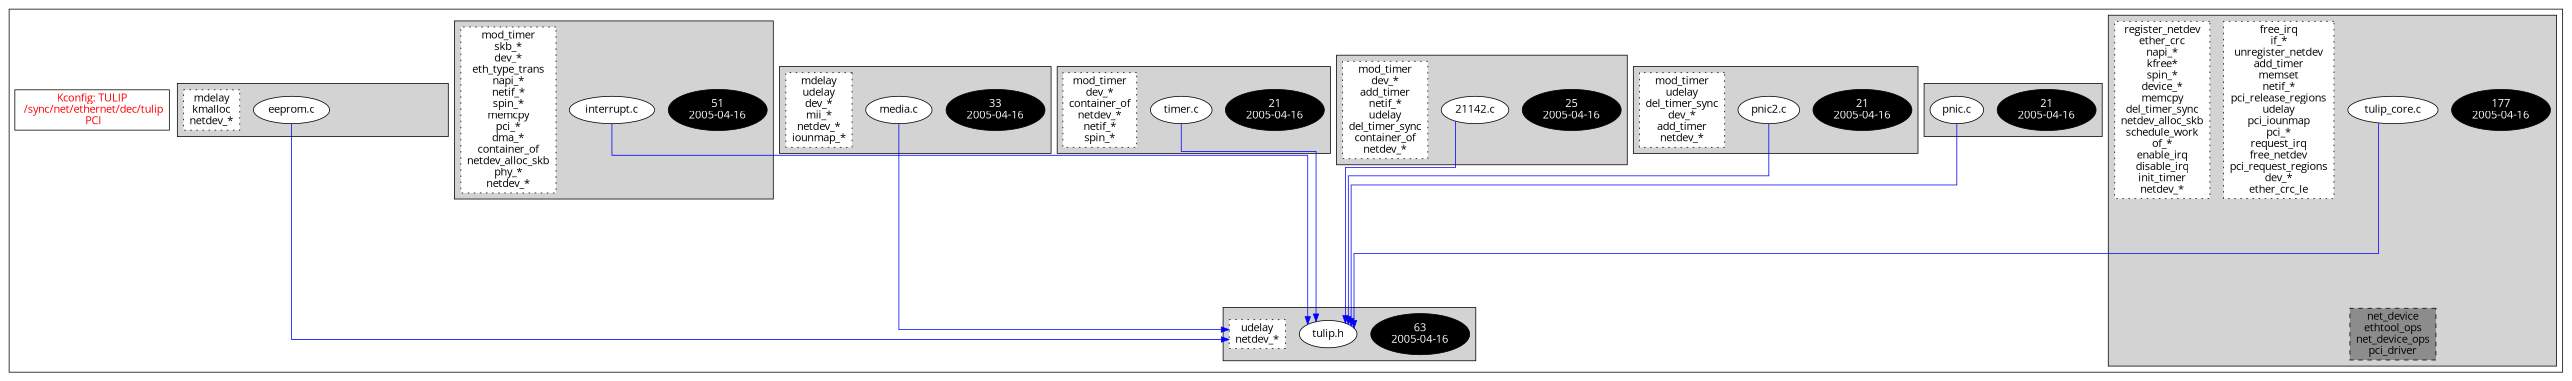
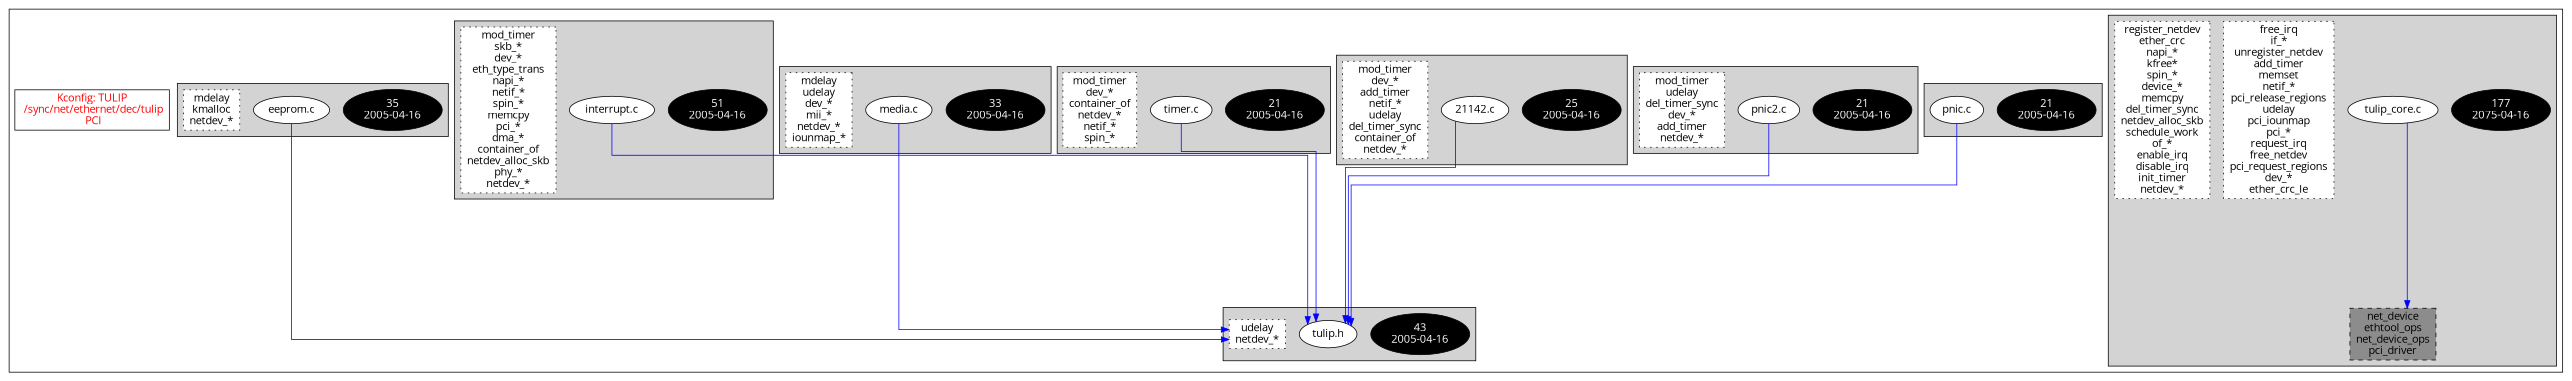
node "35 2005-04-16": added
node "177 2005-04-16": label "177 2005-04-16" -> "177 2075-04-16"
edge "tulip_core.c" -> "tulip.h": now "tulip_core.c" -> "net_device ethtool_ops net_device_ops pci_driver"
node "63 2005-04-16": label "63 2005-04-16" -> "43 2005-04-16"
